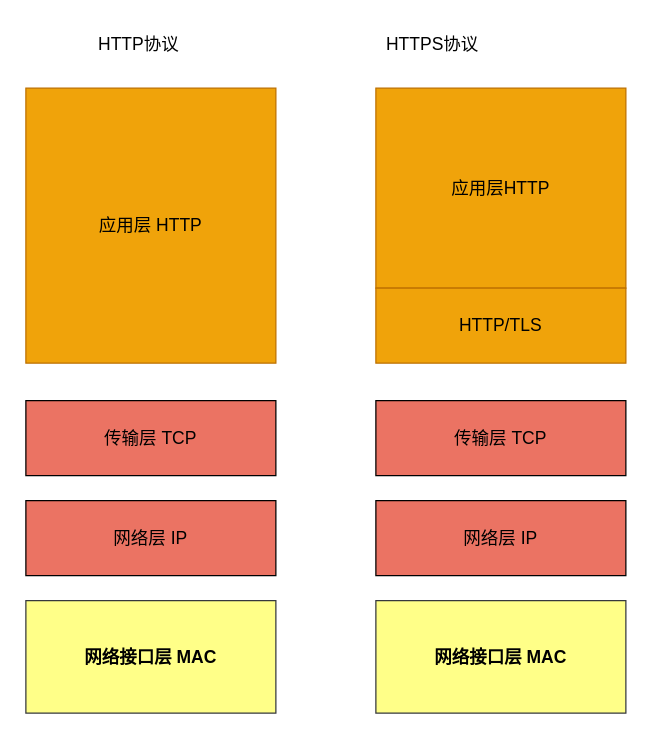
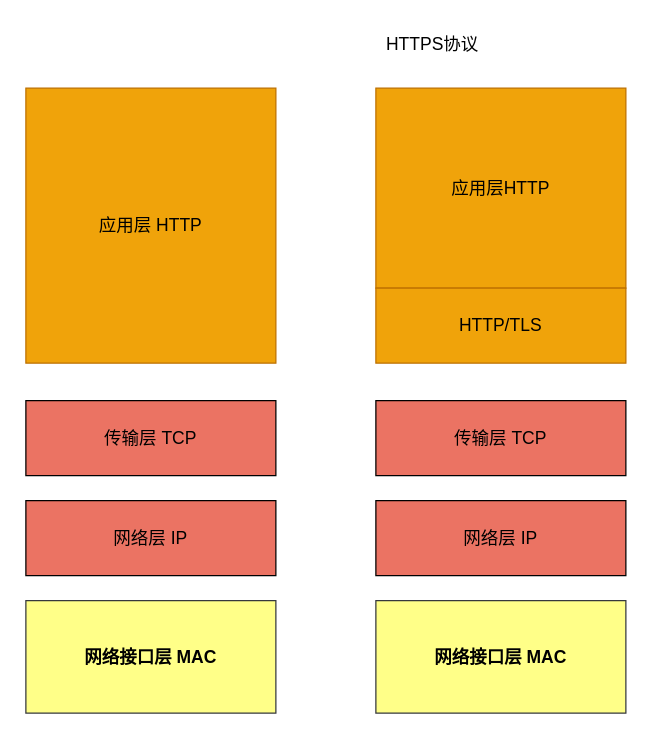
node "HTTP协议": removed
